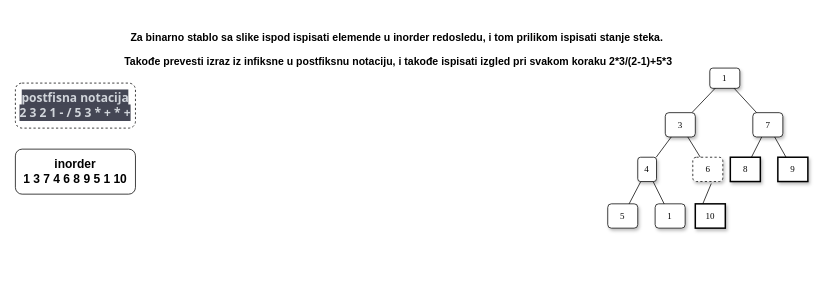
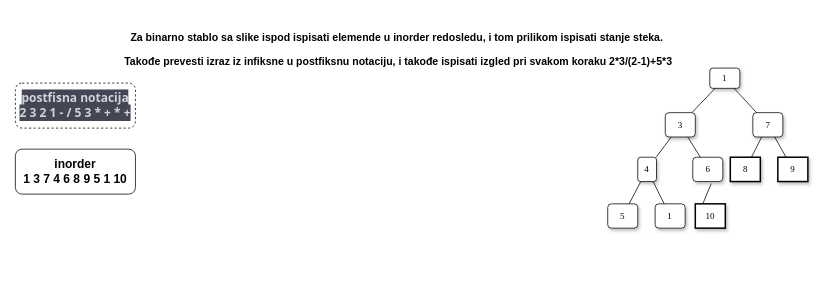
node "6": style dashed -> solid
